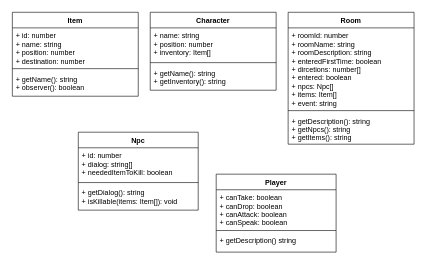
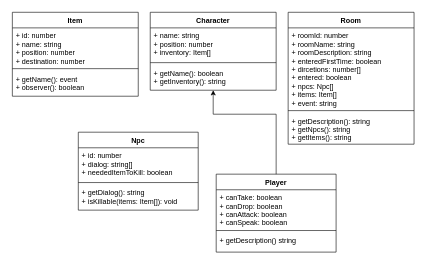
node "+ getName(): string + getInventory(): string": label "+ getName(): string + getInventory(): string" -> "+ getName(): boolean + getInventory(): string"
node "+ getName(): string + observer(): boolean": label "+ getName(): string + observer(): boolean" -> "+ getName(): event + observer(): boolean"
edge "Player" -> "Character": added
